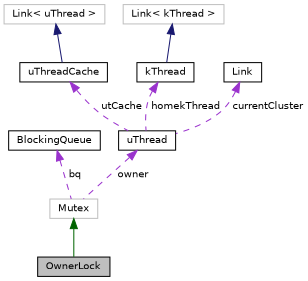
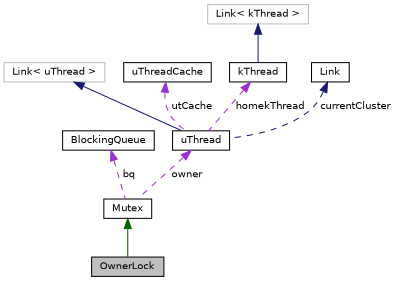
edge "uThreadCache" -> "Link< uThread >": now "uThread" -> "Link< uThread >"
edge "uThread" -> "Link": color darkorchid3 -> midnightblue
node "Mutex": color grey75 -> black
